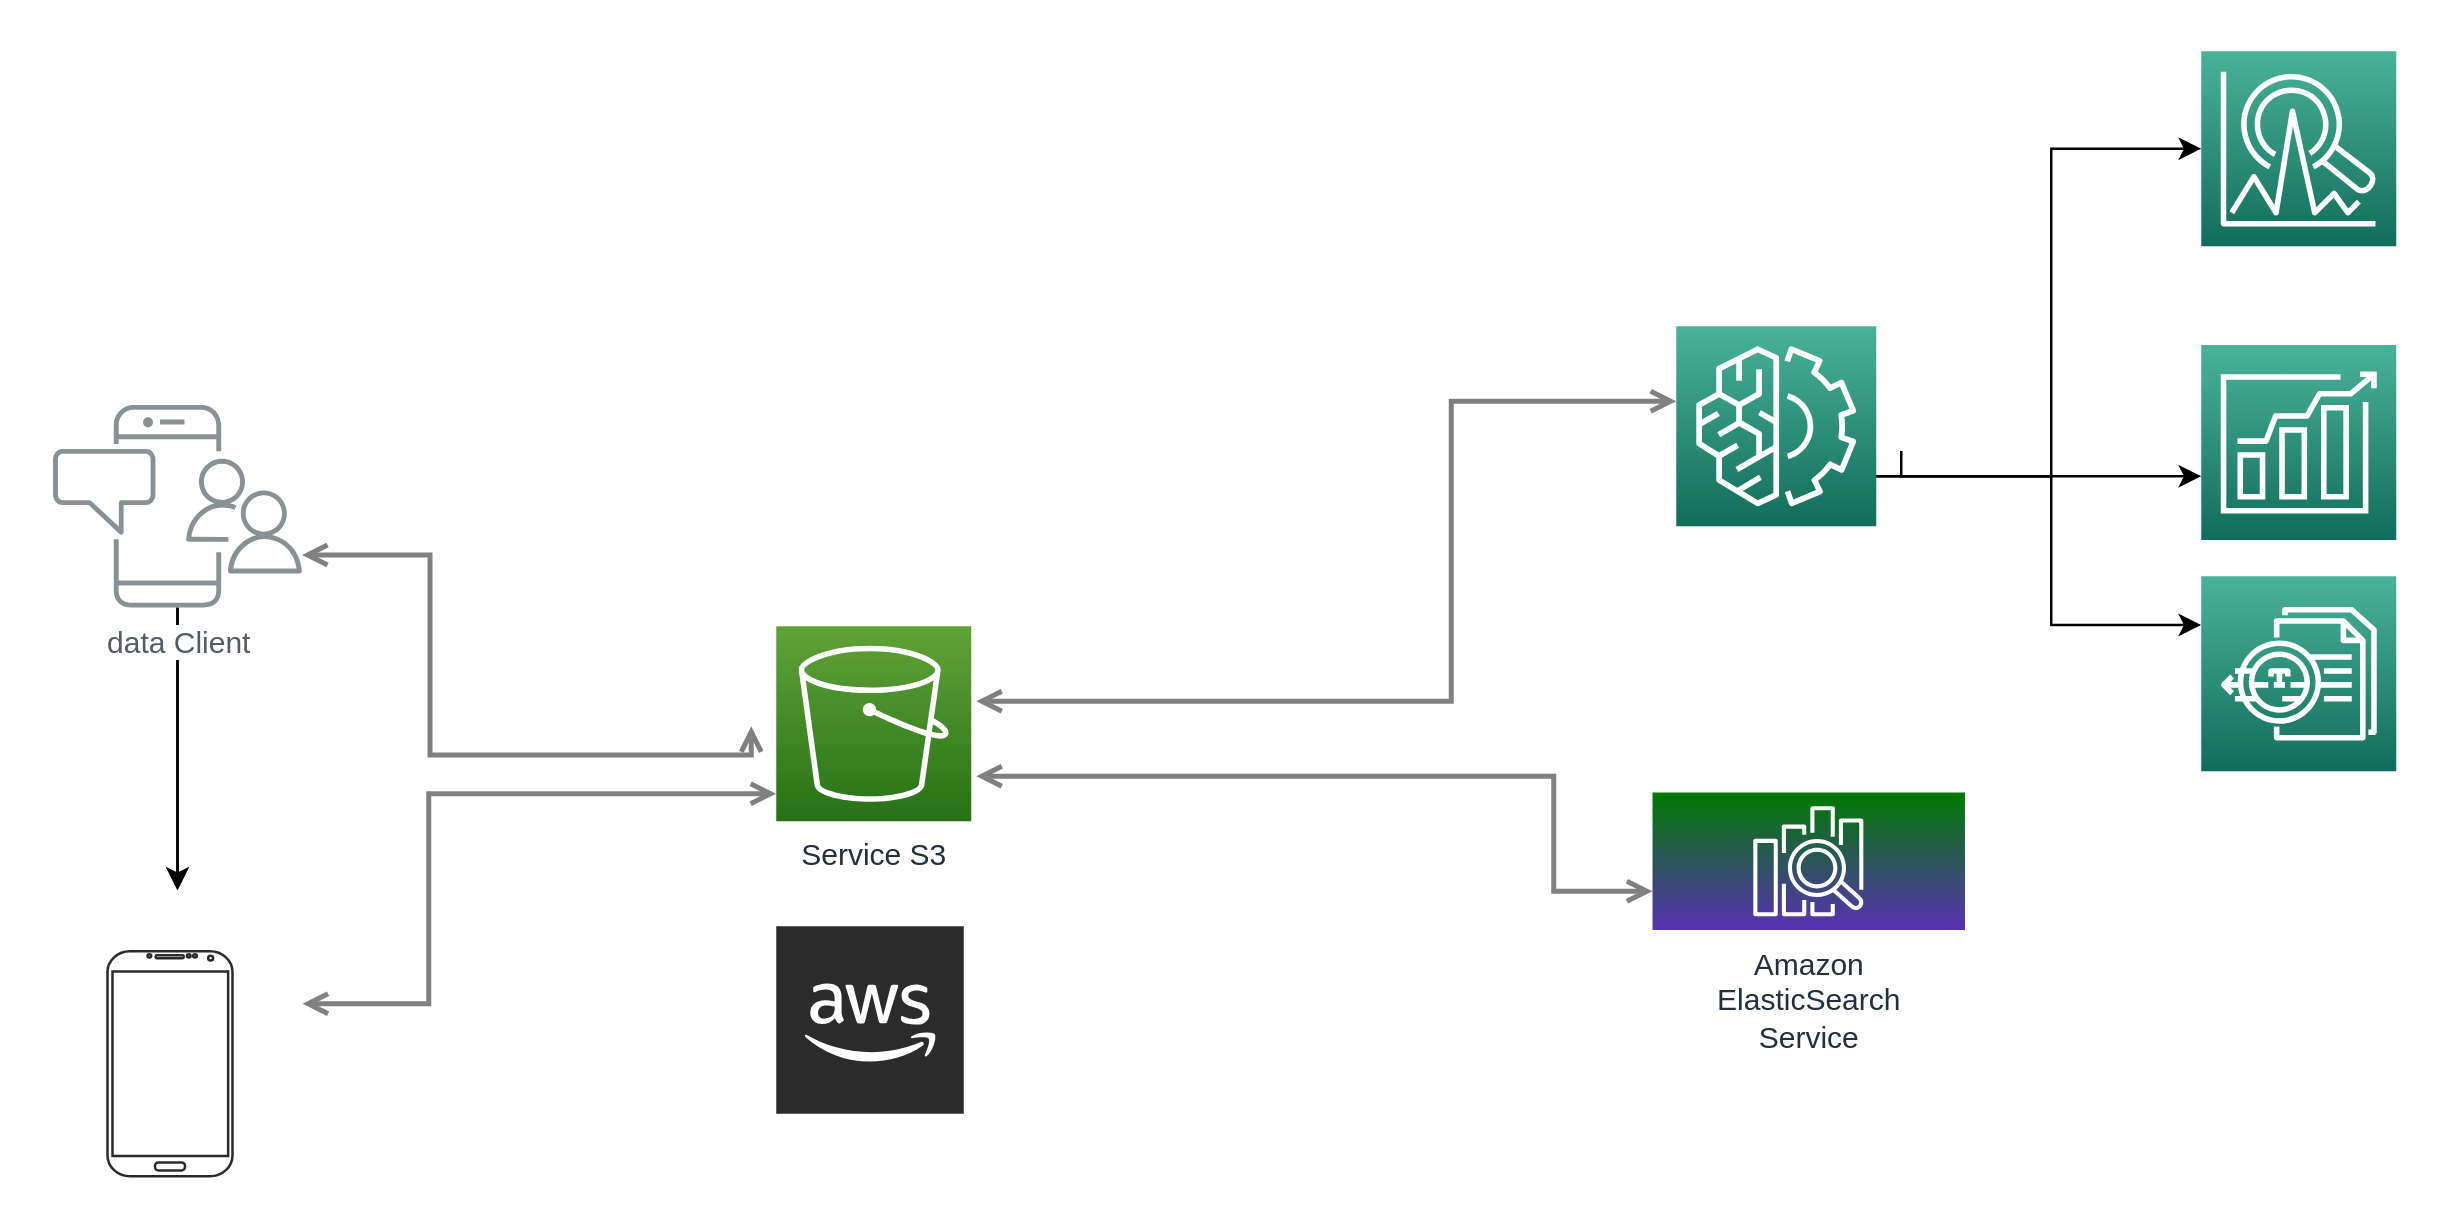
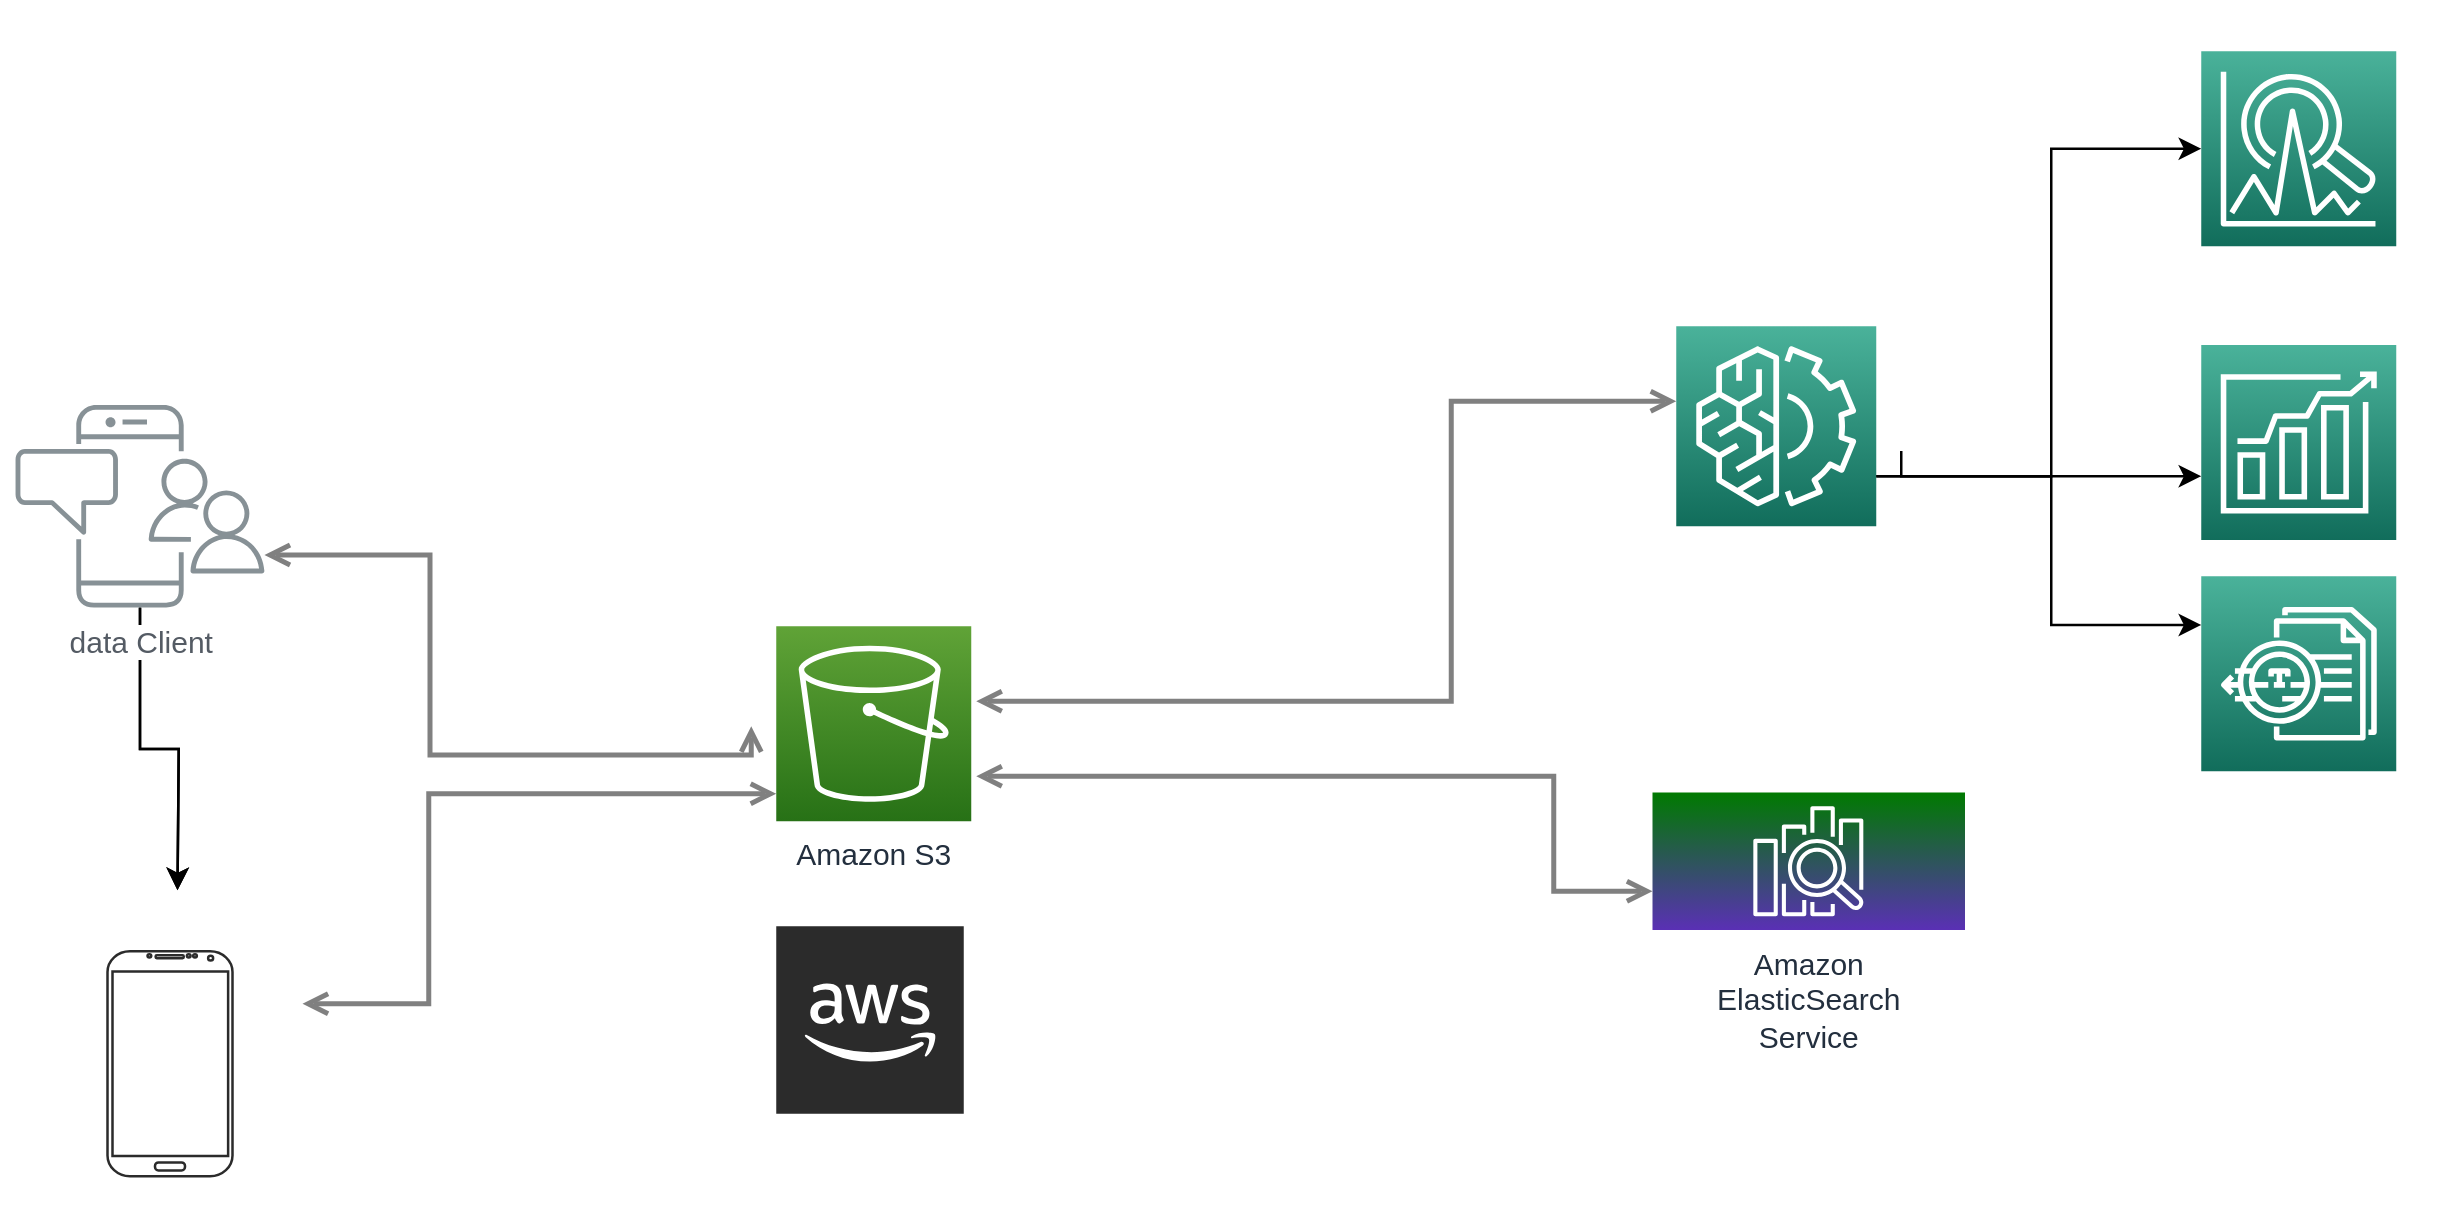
node "data Client": moved (178, 506) -> (140, 506)
node "Service S3": label "Service S3" -> "Amazon S3"
